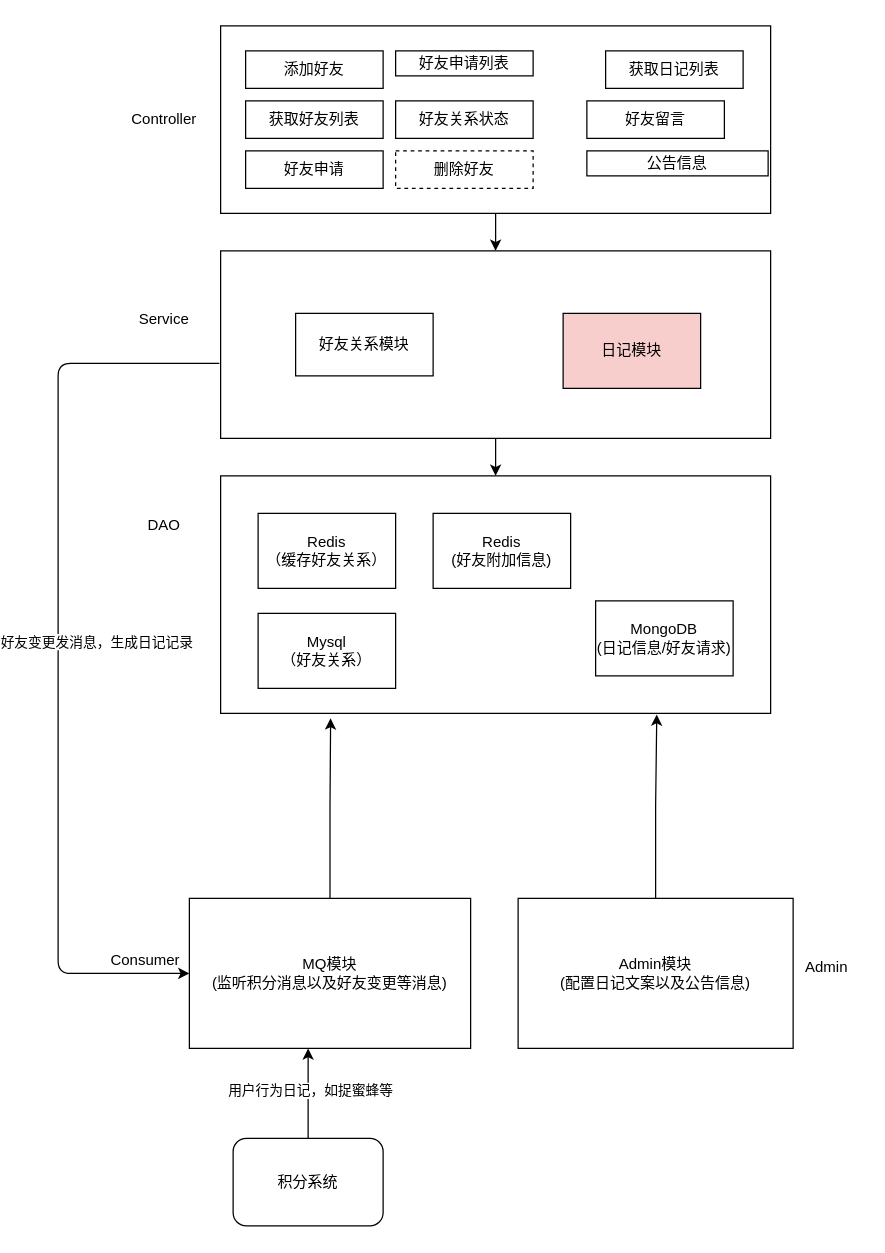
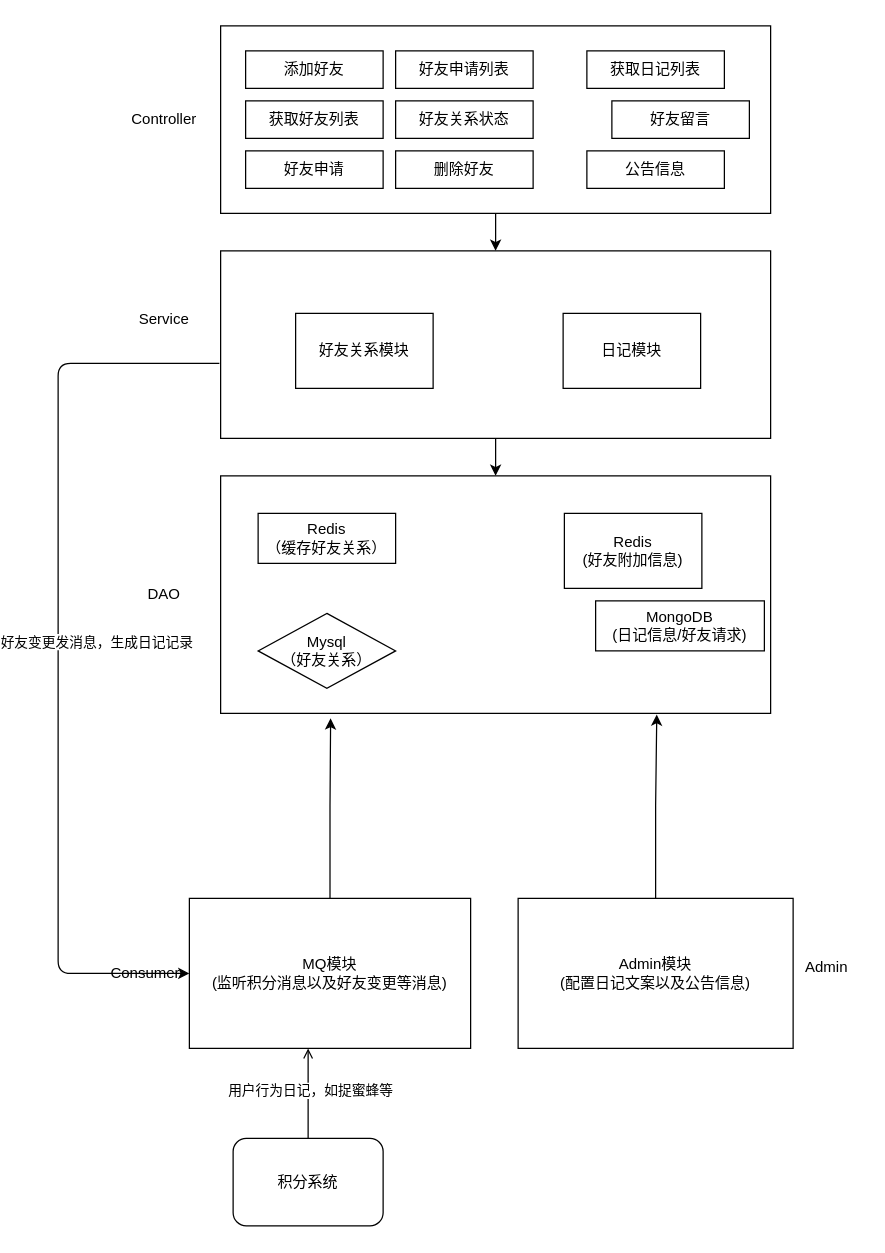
node "好友申请列表": size 138x25 -> 138x38
node "获取日记列表": moved (674, 69) -> (656, 69)
node "好友留言": moved (656, 119) -> (681, 119)
node "公告信息": size 181x25 -> 138x38
node "删除好友": style dashed -> solid
node "好友关系模块": size 138x63 -> 138x75
node "日记模块": fillcolor #f8cecc -> #ffffff
node "DAO": moved (164, 526) -> (164, 594)
node "Redis （缓存好友关系）": size 138x75 -> 138x50
node "Redis (好友附加信息)": moved (502, 551) -> (633, 551)
node "MongoDB (日记信息/好友请求)": size 138x75 -> 169x50
node "Mysql （好友关系）": shape rectangle -> diamond
node "Consumer": moved (146, 961) -> (146, 973)
edge "积分系统" -> "MQ模块 (监听积分消息以及好友变更等消息)": arrowhead classic -> open
